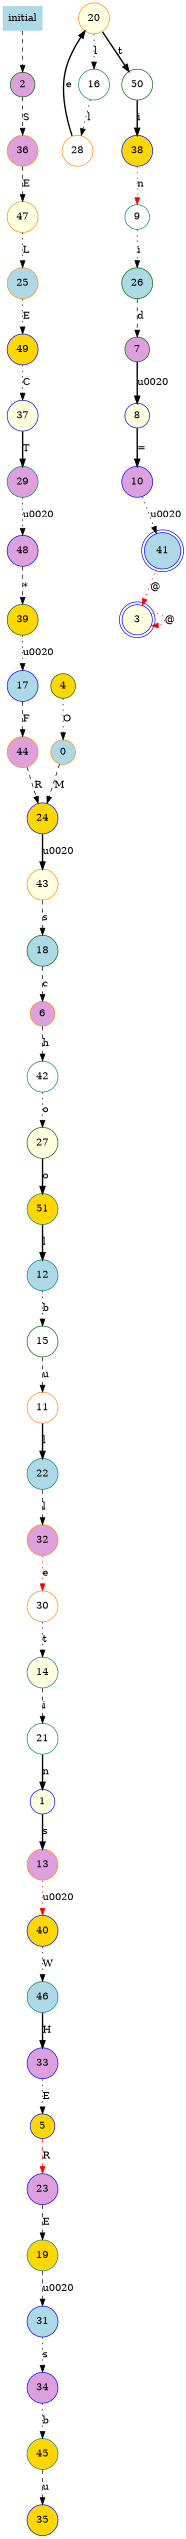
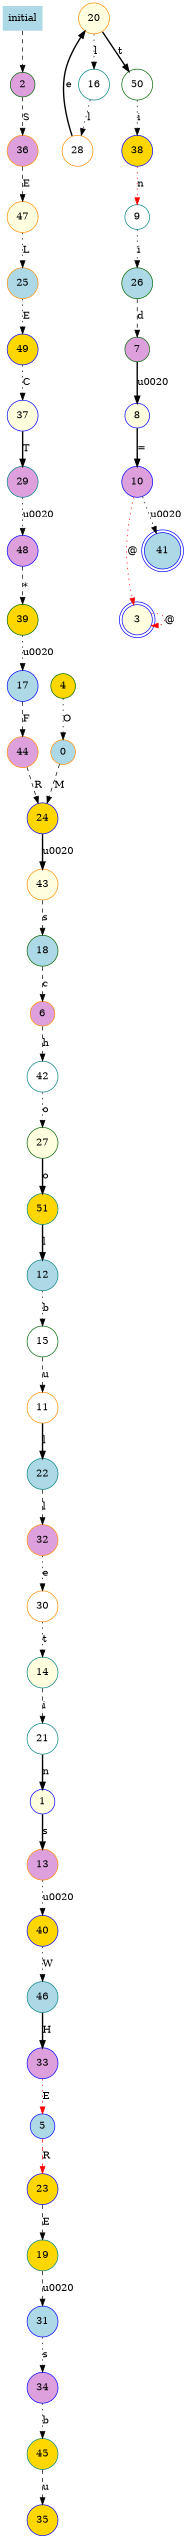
edge "50" -> "38": style bold -> dotted
edge "41" -> "3": now "10" -> "3"
edge "32" -> "30": color red -> black
edge "13" -> "40": color red -> black
edge "33" -> "5": color black -> red
node "5": fillcolor gold -> lightblue
node "23": fillcolor plum -> gold
